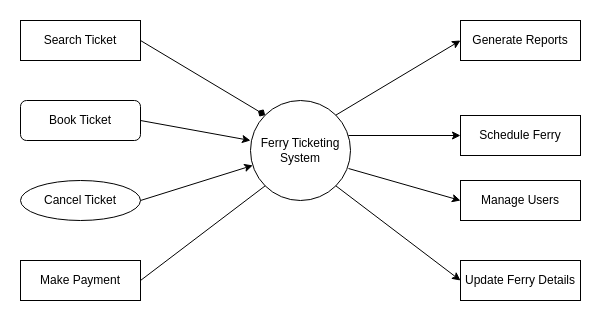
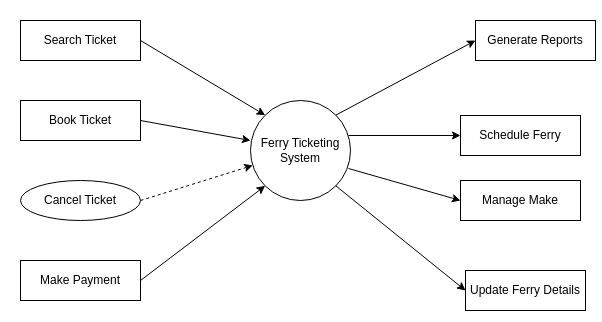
node "Generate Reports": moved (521, 41) -> (536, 41)
edge "Search Ticket" -> "Ferry Ticketing System": arrowhead diamond -> classic
node "Book Ticket": shape rounded rectangle -> rectangle
edge "Cancel Ticket" -> "Ferry Ticketing System": style solid -> dashed
edge "Ferry Ticketing System" -- "Make Payment": arrowhead none -> classic
node "Manage Users": label "Manage Users" -> "Manage Make"
node "Update Ferry Details": moved (521, 281) -> (526, 291)
